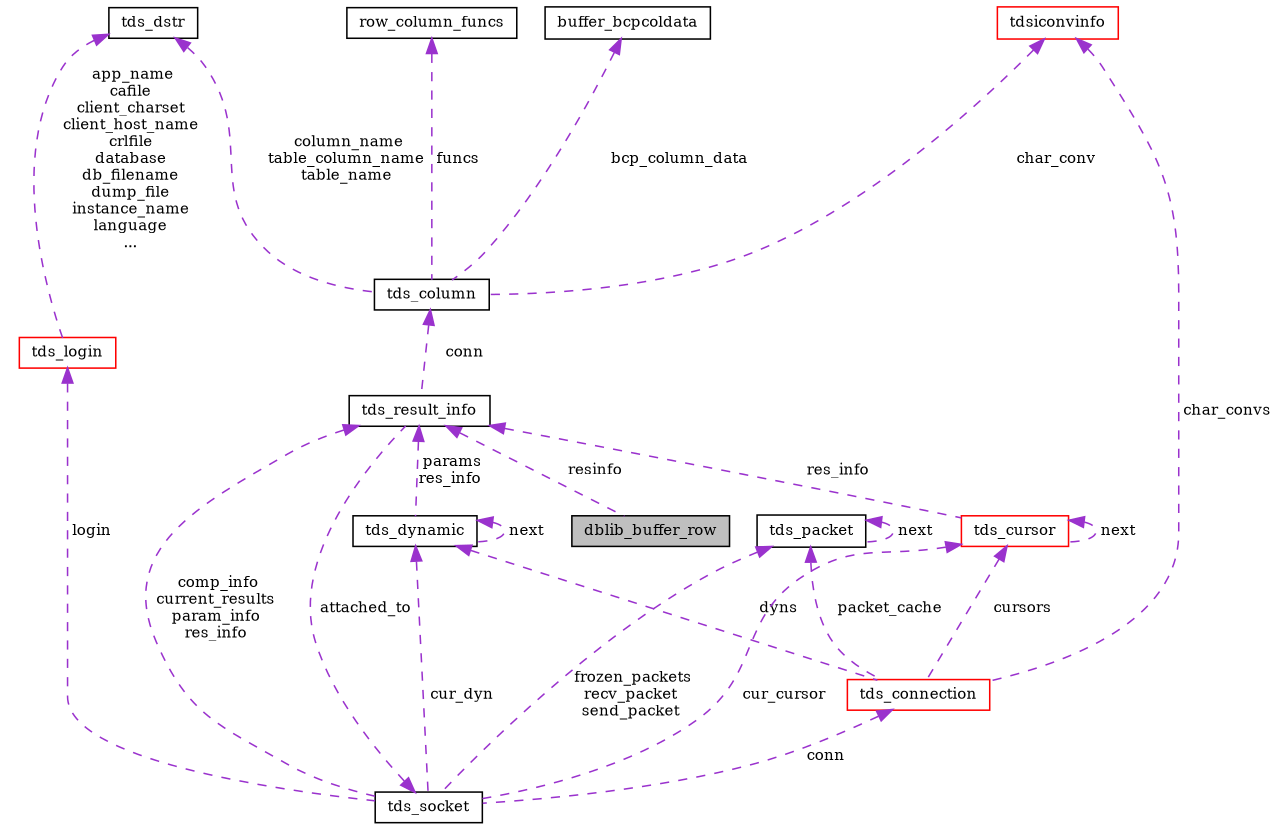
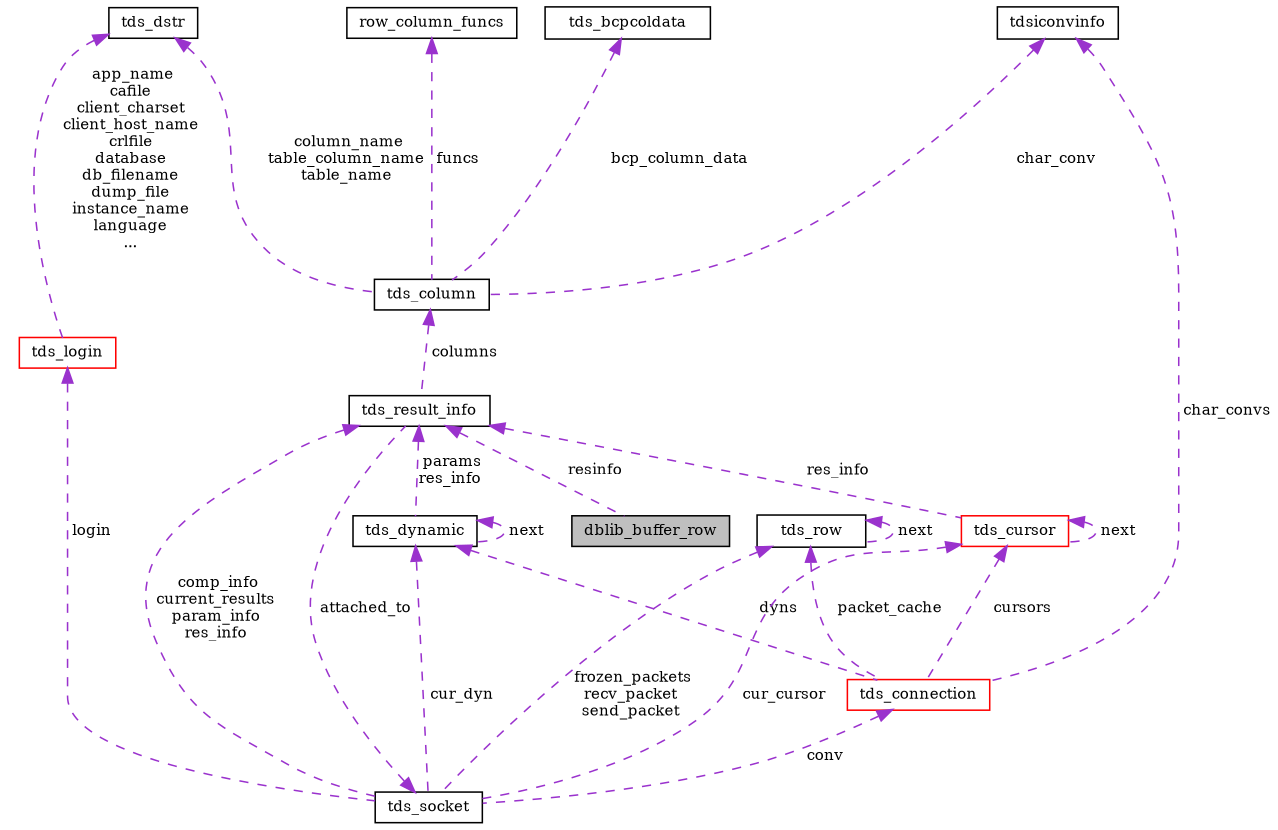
node "buffer_bcpcoldata": label "buffer_bcpcoldata" -> "tds_bcpcoldata"
node "tdsiconvinfo": color red -> black
edge "tds_result_info" -> "tds_column": label " conn" -> " columns"
node "tds_packet": label "tds_packet" -> "tds_row"
edge "tds_socket" -> "tds_connection": label " conn" -> " conv"
